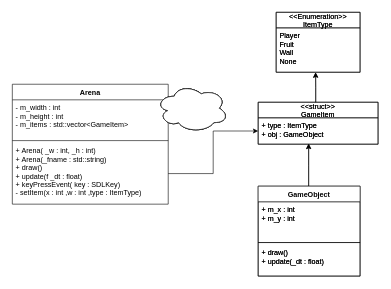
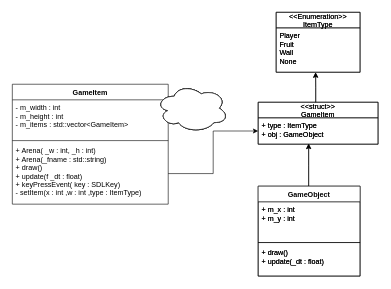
node "Arena": label "Arena" -> "GameItem"
